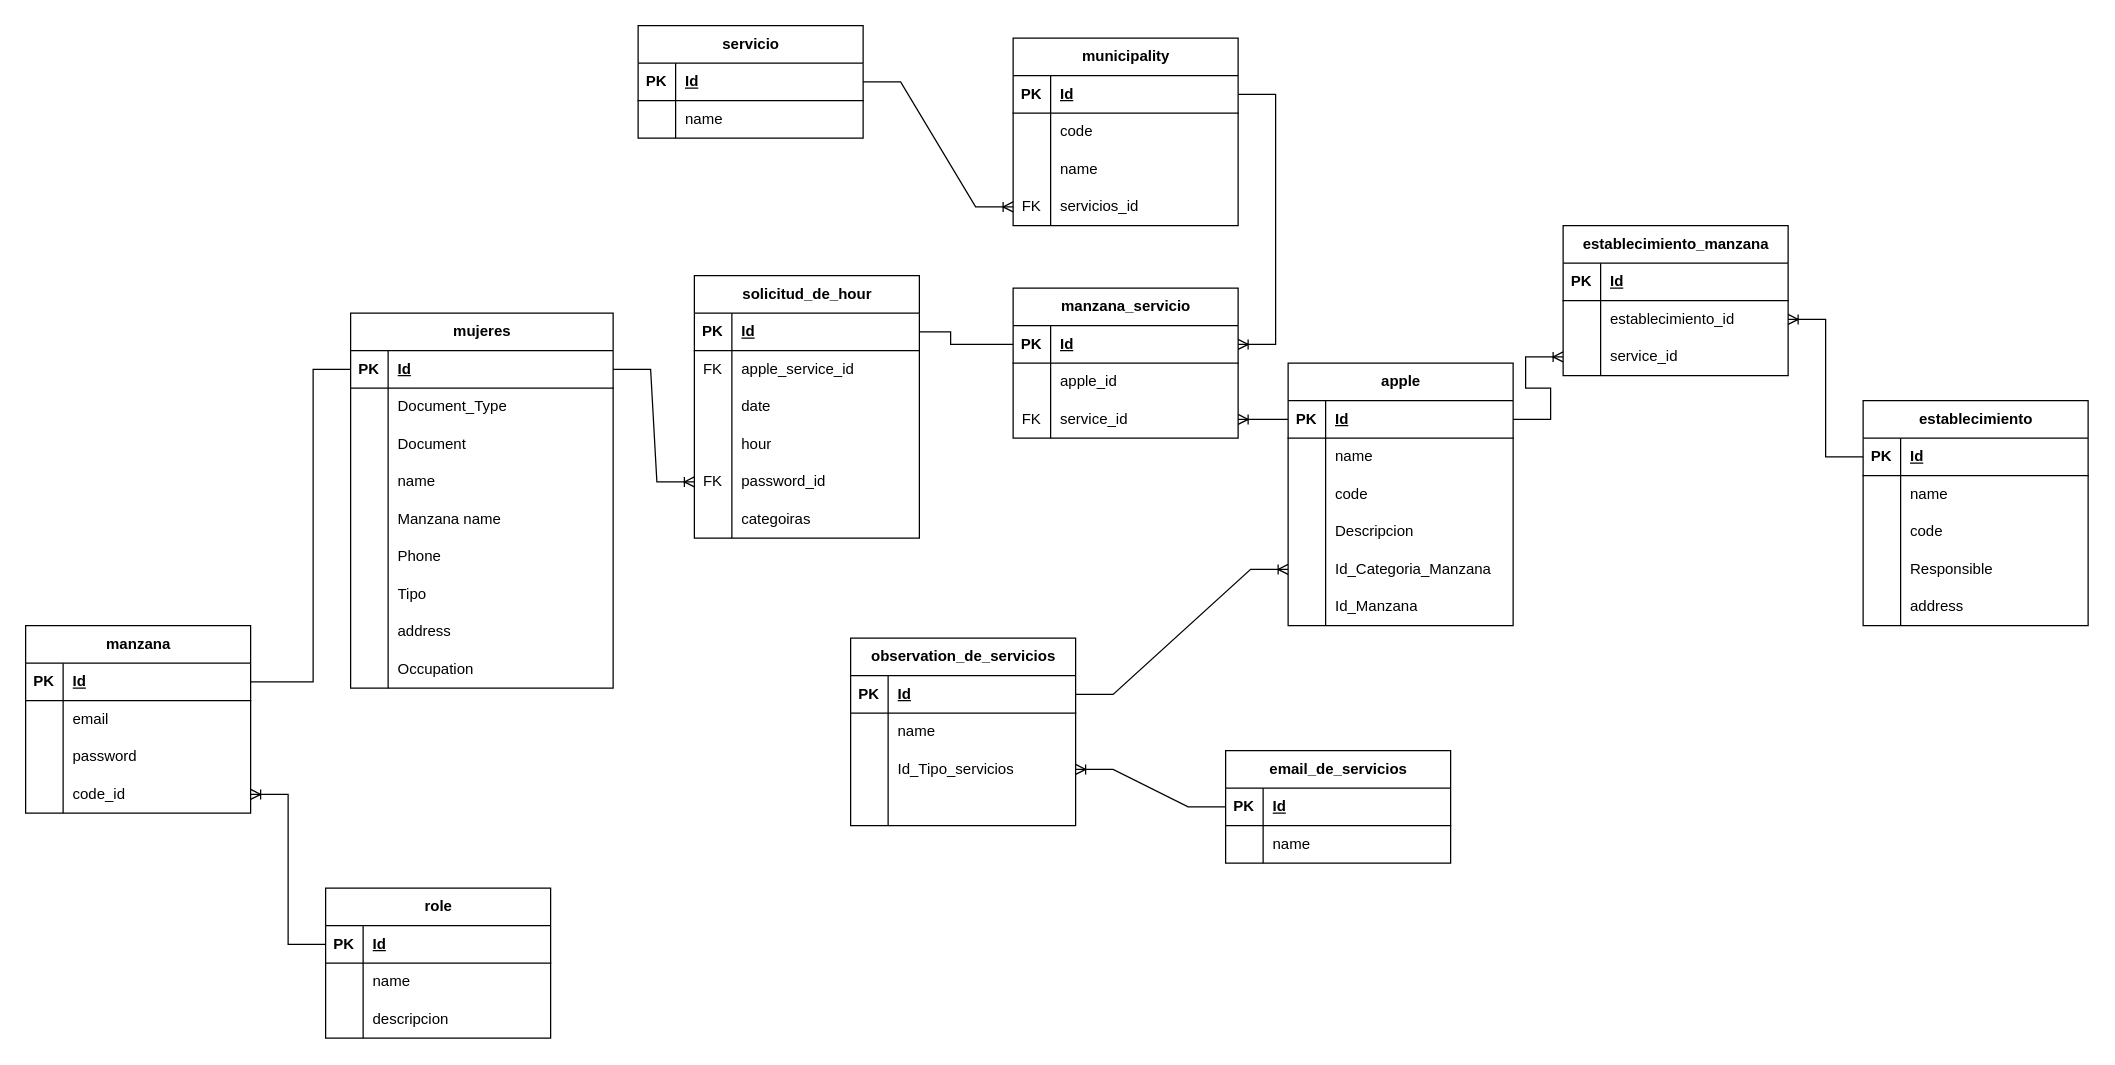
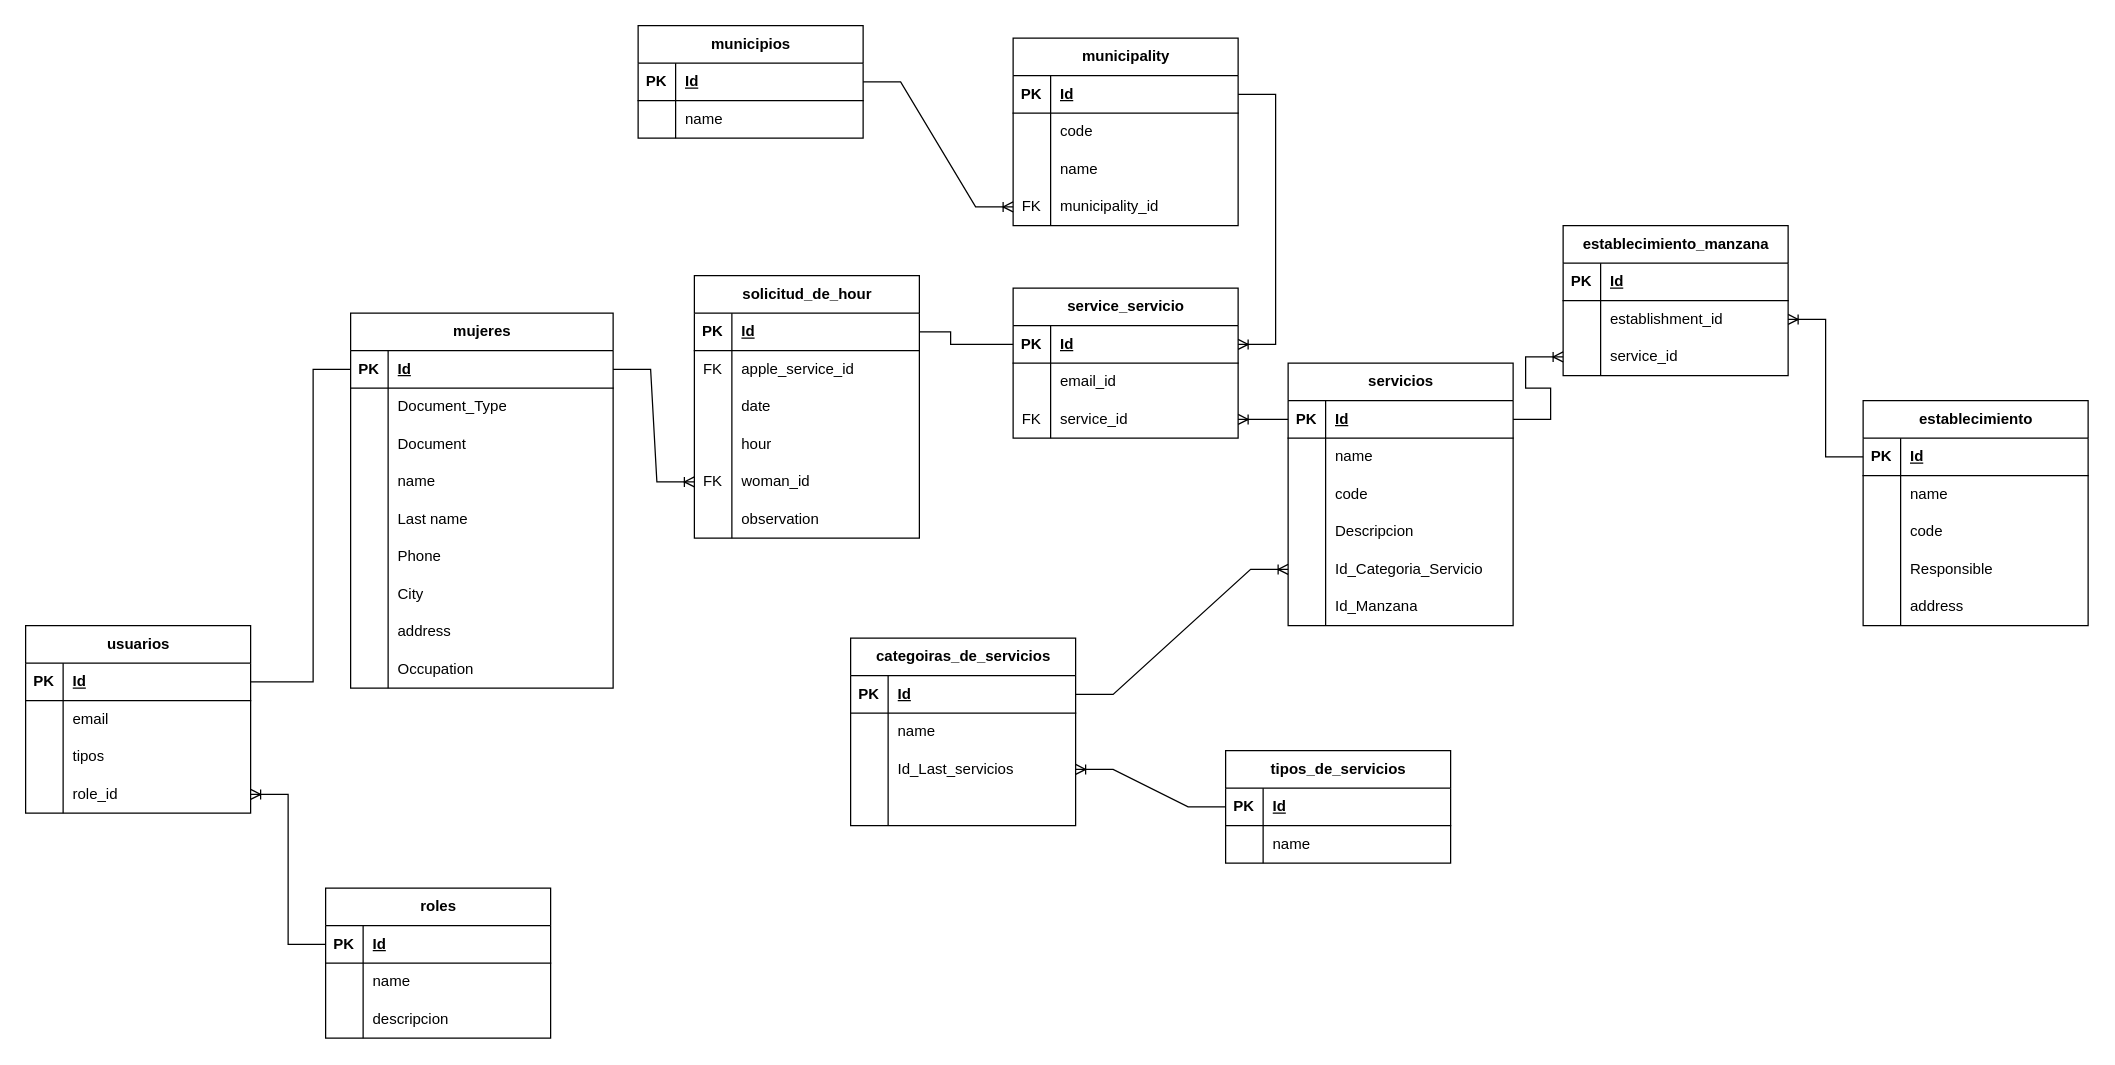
node "servicio": label "servicio" -> "municipios"
node "servicios_id": label "servicios_id" -> "municipality_id"
node "manzana_servicio": label "manzana_servicio" -> "service_servicio"
node "establecimiento_id": label "establecimiento_id" -> "establishment_id"
node "apple_id": label "apple_id" -> "email_id"
node "apple": label "apple" -> "servicios"
node "password_id": label "password_id" -> "woman_id"
node "Manzana name": label "Manzana name" -> "Last name"
node "categoiras": label "categoiras" -> "observation"
node "Id_Categoria_Manzana": label "Id_Categoria_Manzana" -> "Id_Categoria_Servicio"
node "Tipo": label "Tipo" -> "City"
node "manzana": label "manzana" -> "usuarios"
node "observation_de_servicios": label "observation_de_servicios" -> "categoiras_de_servicios"
node "password": label "password" -> "tipos"
node "Id_Tipo_servicios": label "Id_Tipo_servicios" -> "Id_Last_servicios"
node "email_de_servicios": label "email_de_servicios" -> "tipos_de_servicios"
node "code_id": label "code_id" -> "role_id"
node "role": label "role" -> "roles"
